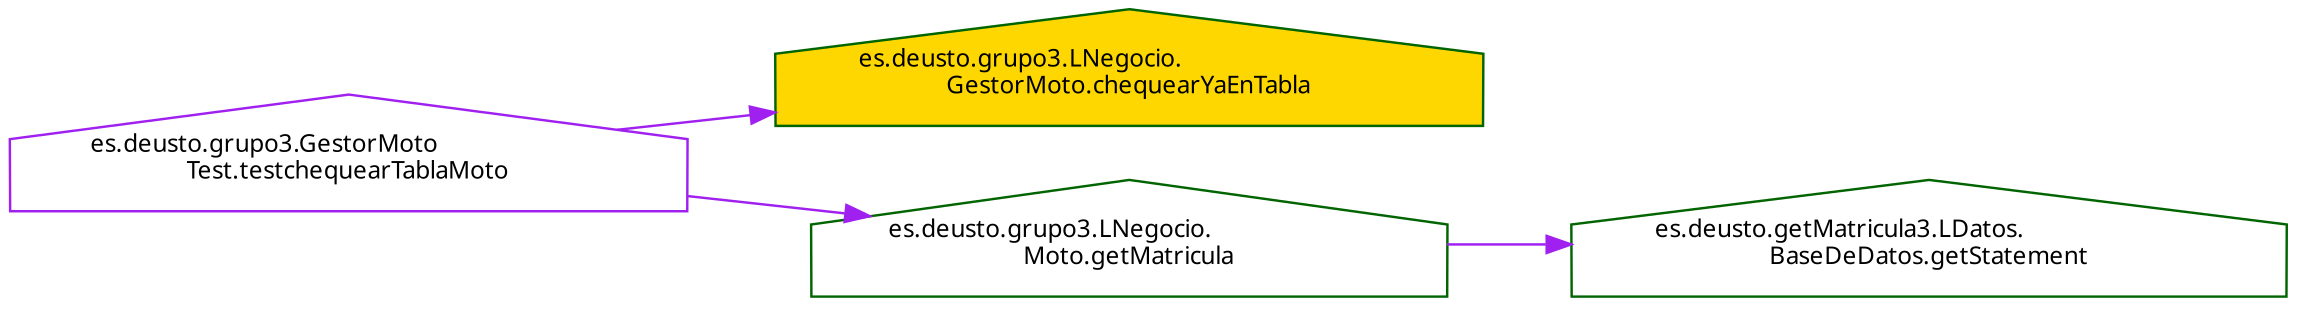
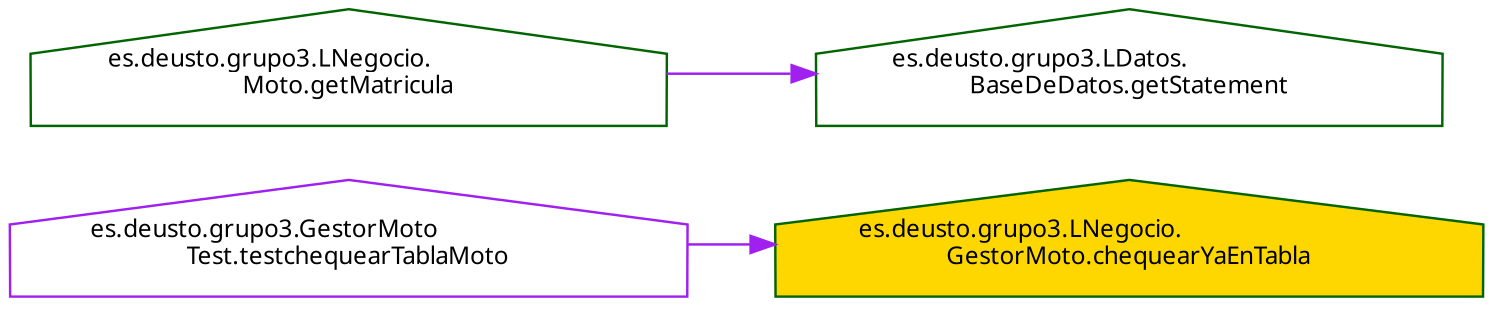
edge "es.deusto.grupo3.GestorMoto Test.testchequearTablaMoto" -> "es.deusto.grupo3.LNegocio. Moto.getMatricula": removed
node "es.deusto.getMatricula3.LDatos. BaseDeDatos.getStatement": label "es.deusto.getMatricula3.LDatos. BaseDeDatos.getStatement" -> "es.deusto.grupo3.LDatos. BaseDeDatos.getStatement"
